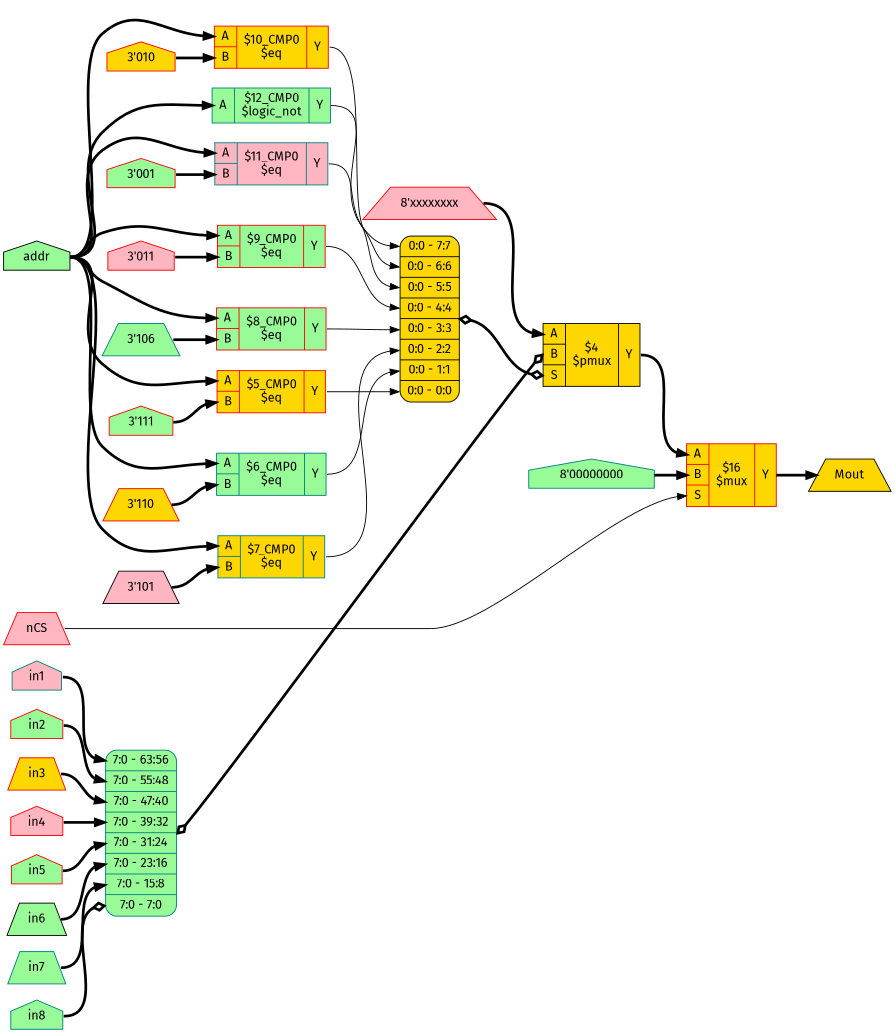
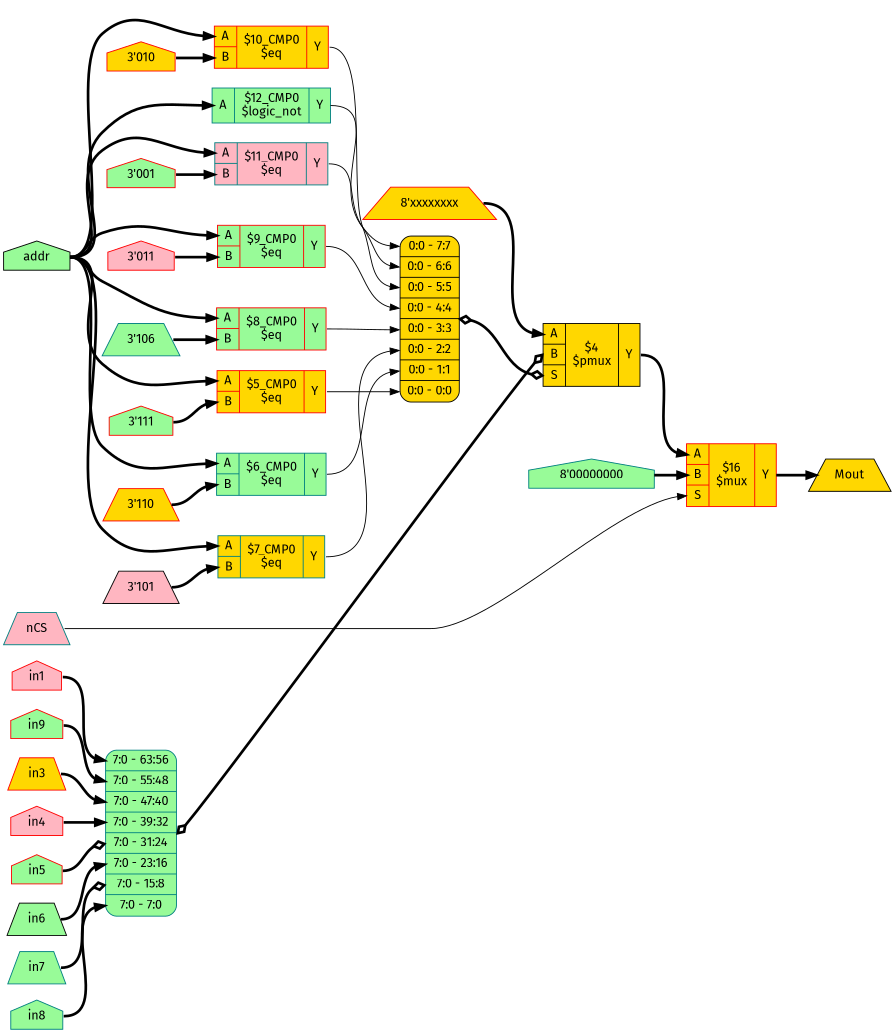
node "8'xxxxxxxx": fillcolor lightpink -> gold
node "nCS": color red -> teal
node "in1": color teal -> red
node "in2": label "in2" -> "in9"
edge "in5" -> "7:0 - 63:56": arrowhead normal -> odiamond
edge "in7" -> "7:0 - 63:56": arrowhead normal -> odiamond
edge "in8" -> "7:0 - 63:56": arrowhead odiamond -> normal
